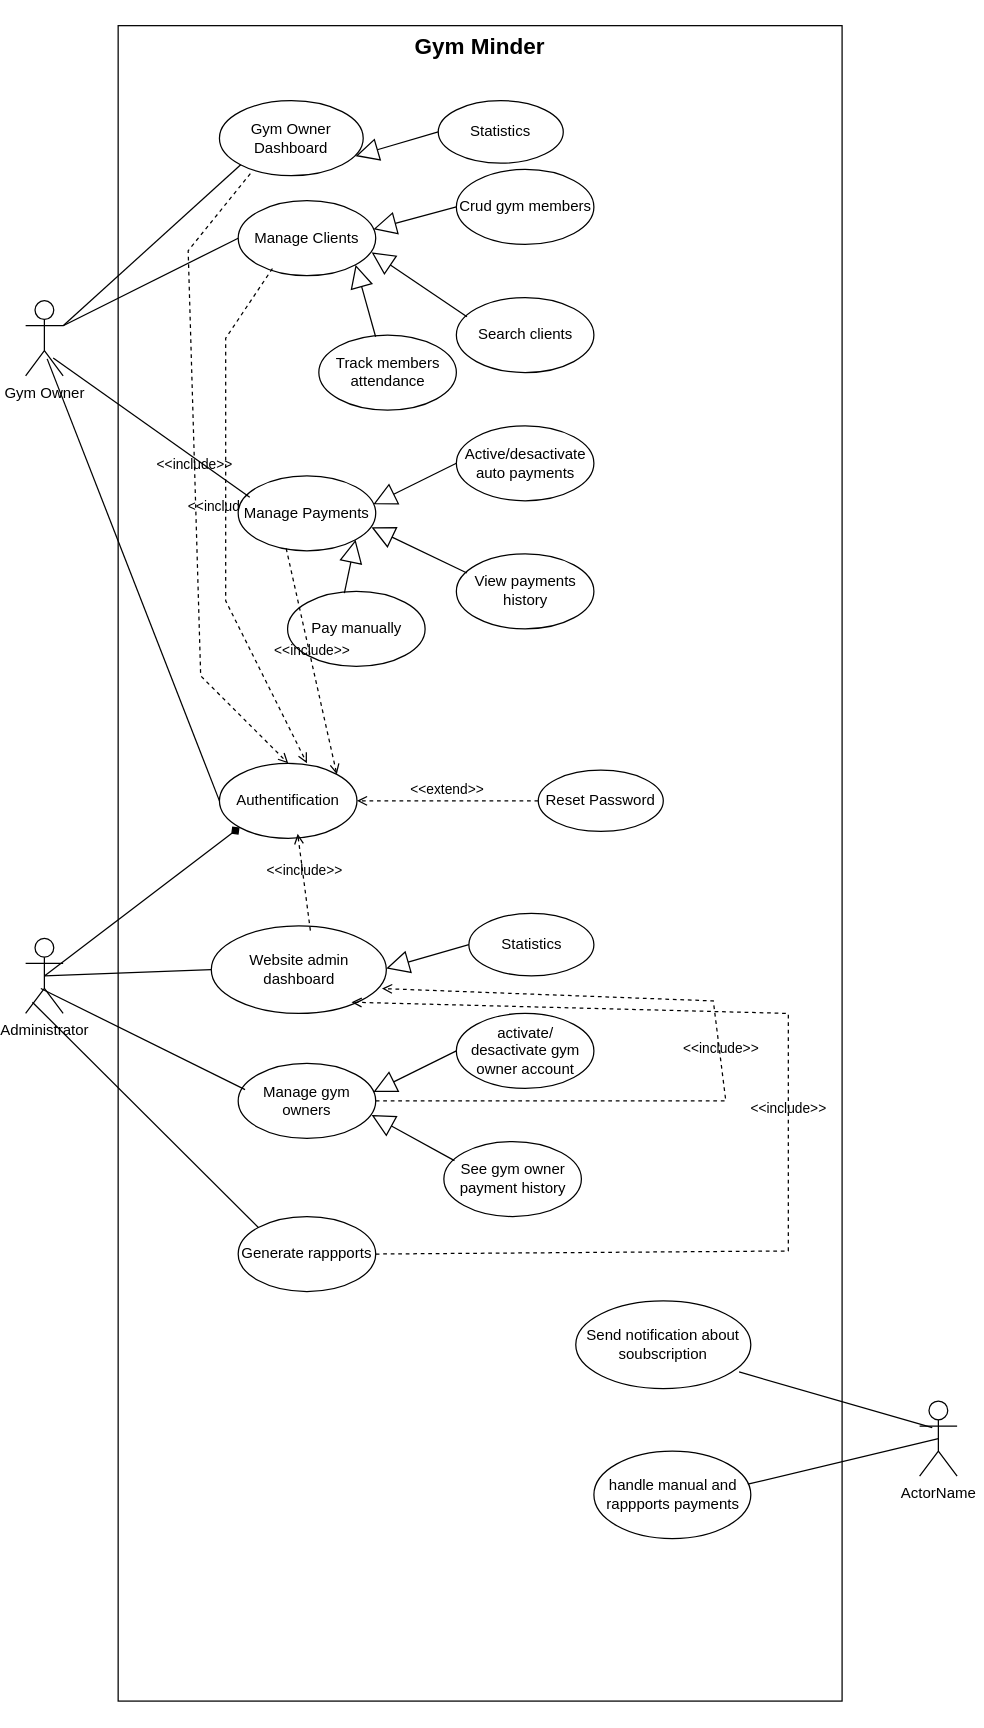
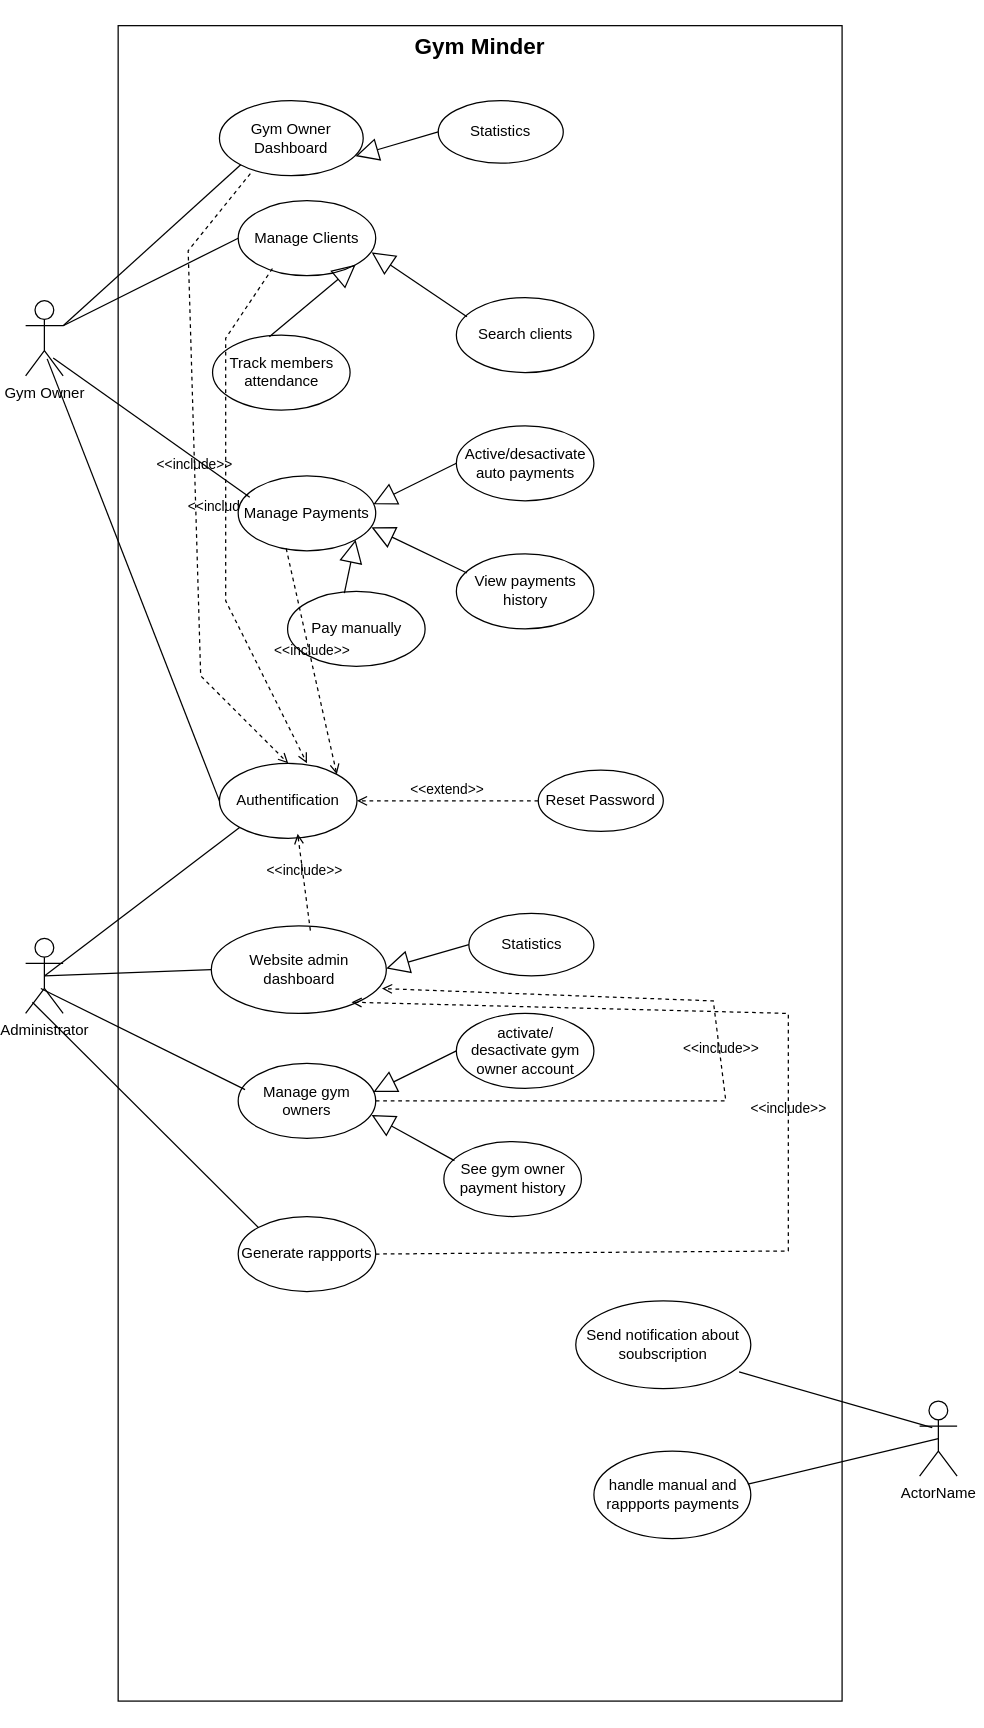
node "Crud gym members": removed
edge "Crud gym members" -> "Manage Clients": removed
node "Track members attendance": moved (388, 372) -> (281, 372)
edge "Administrator" -> "Authentification": arrowhead diamond -> none
